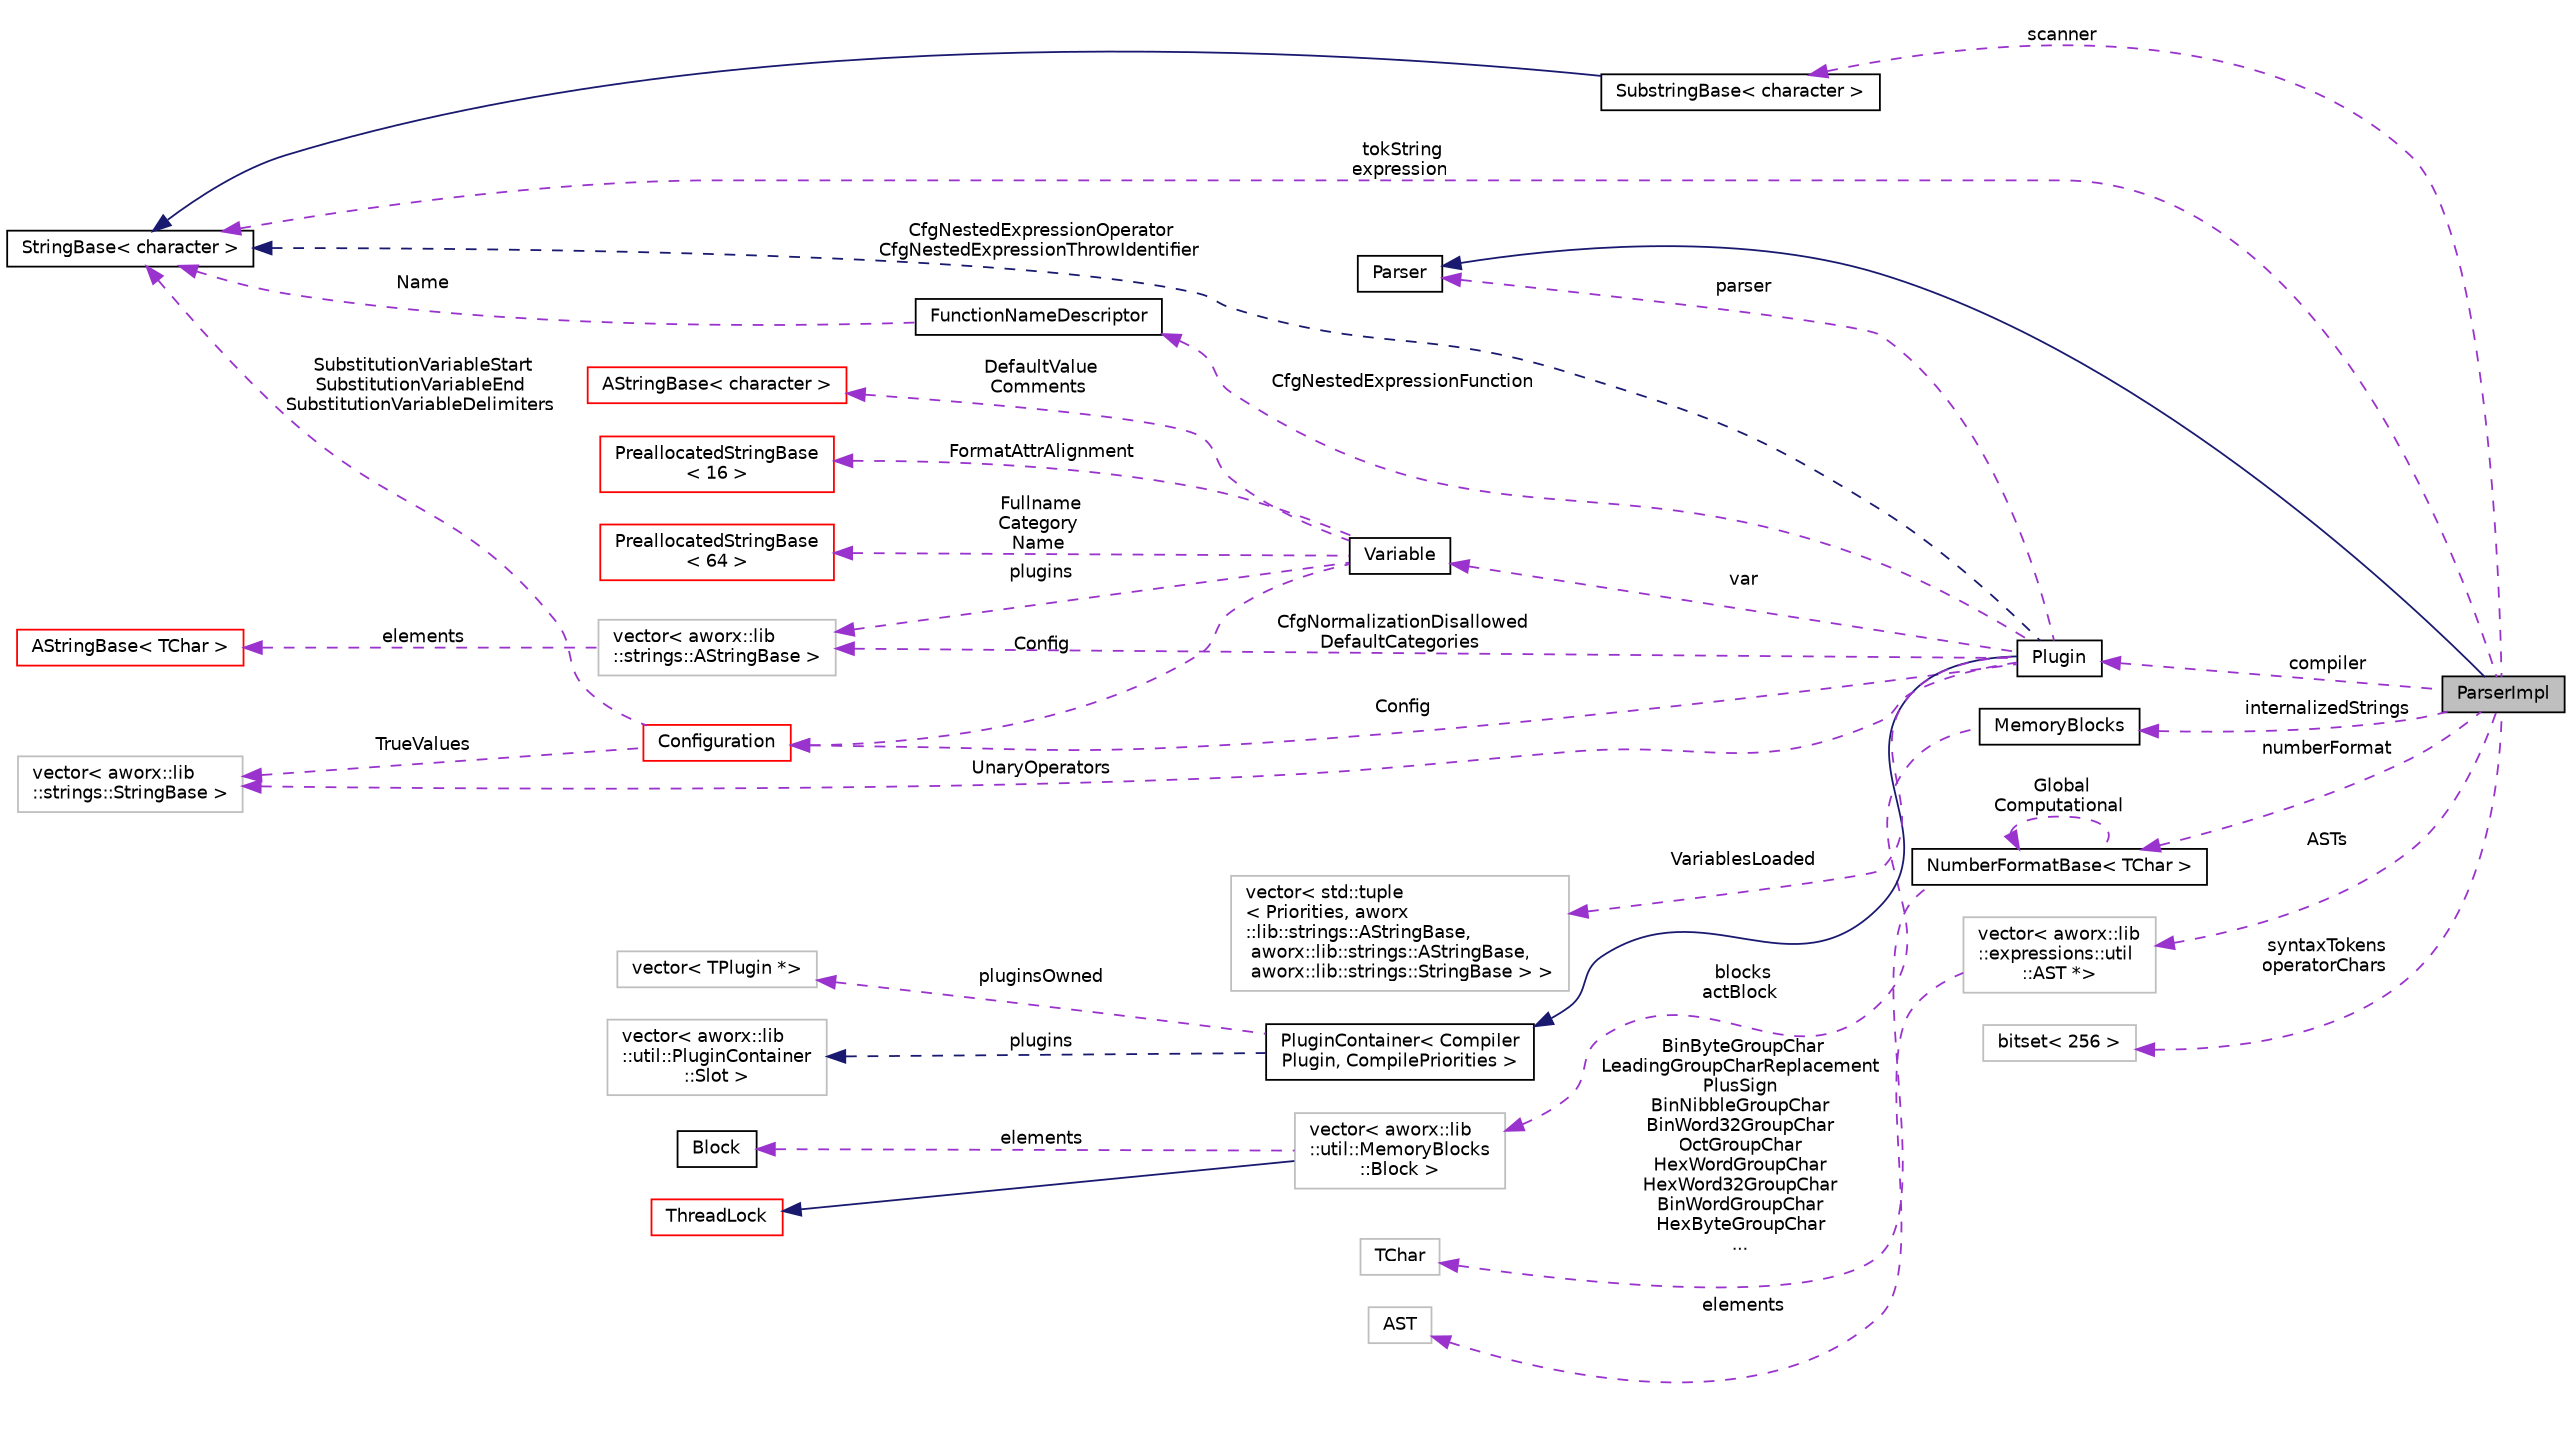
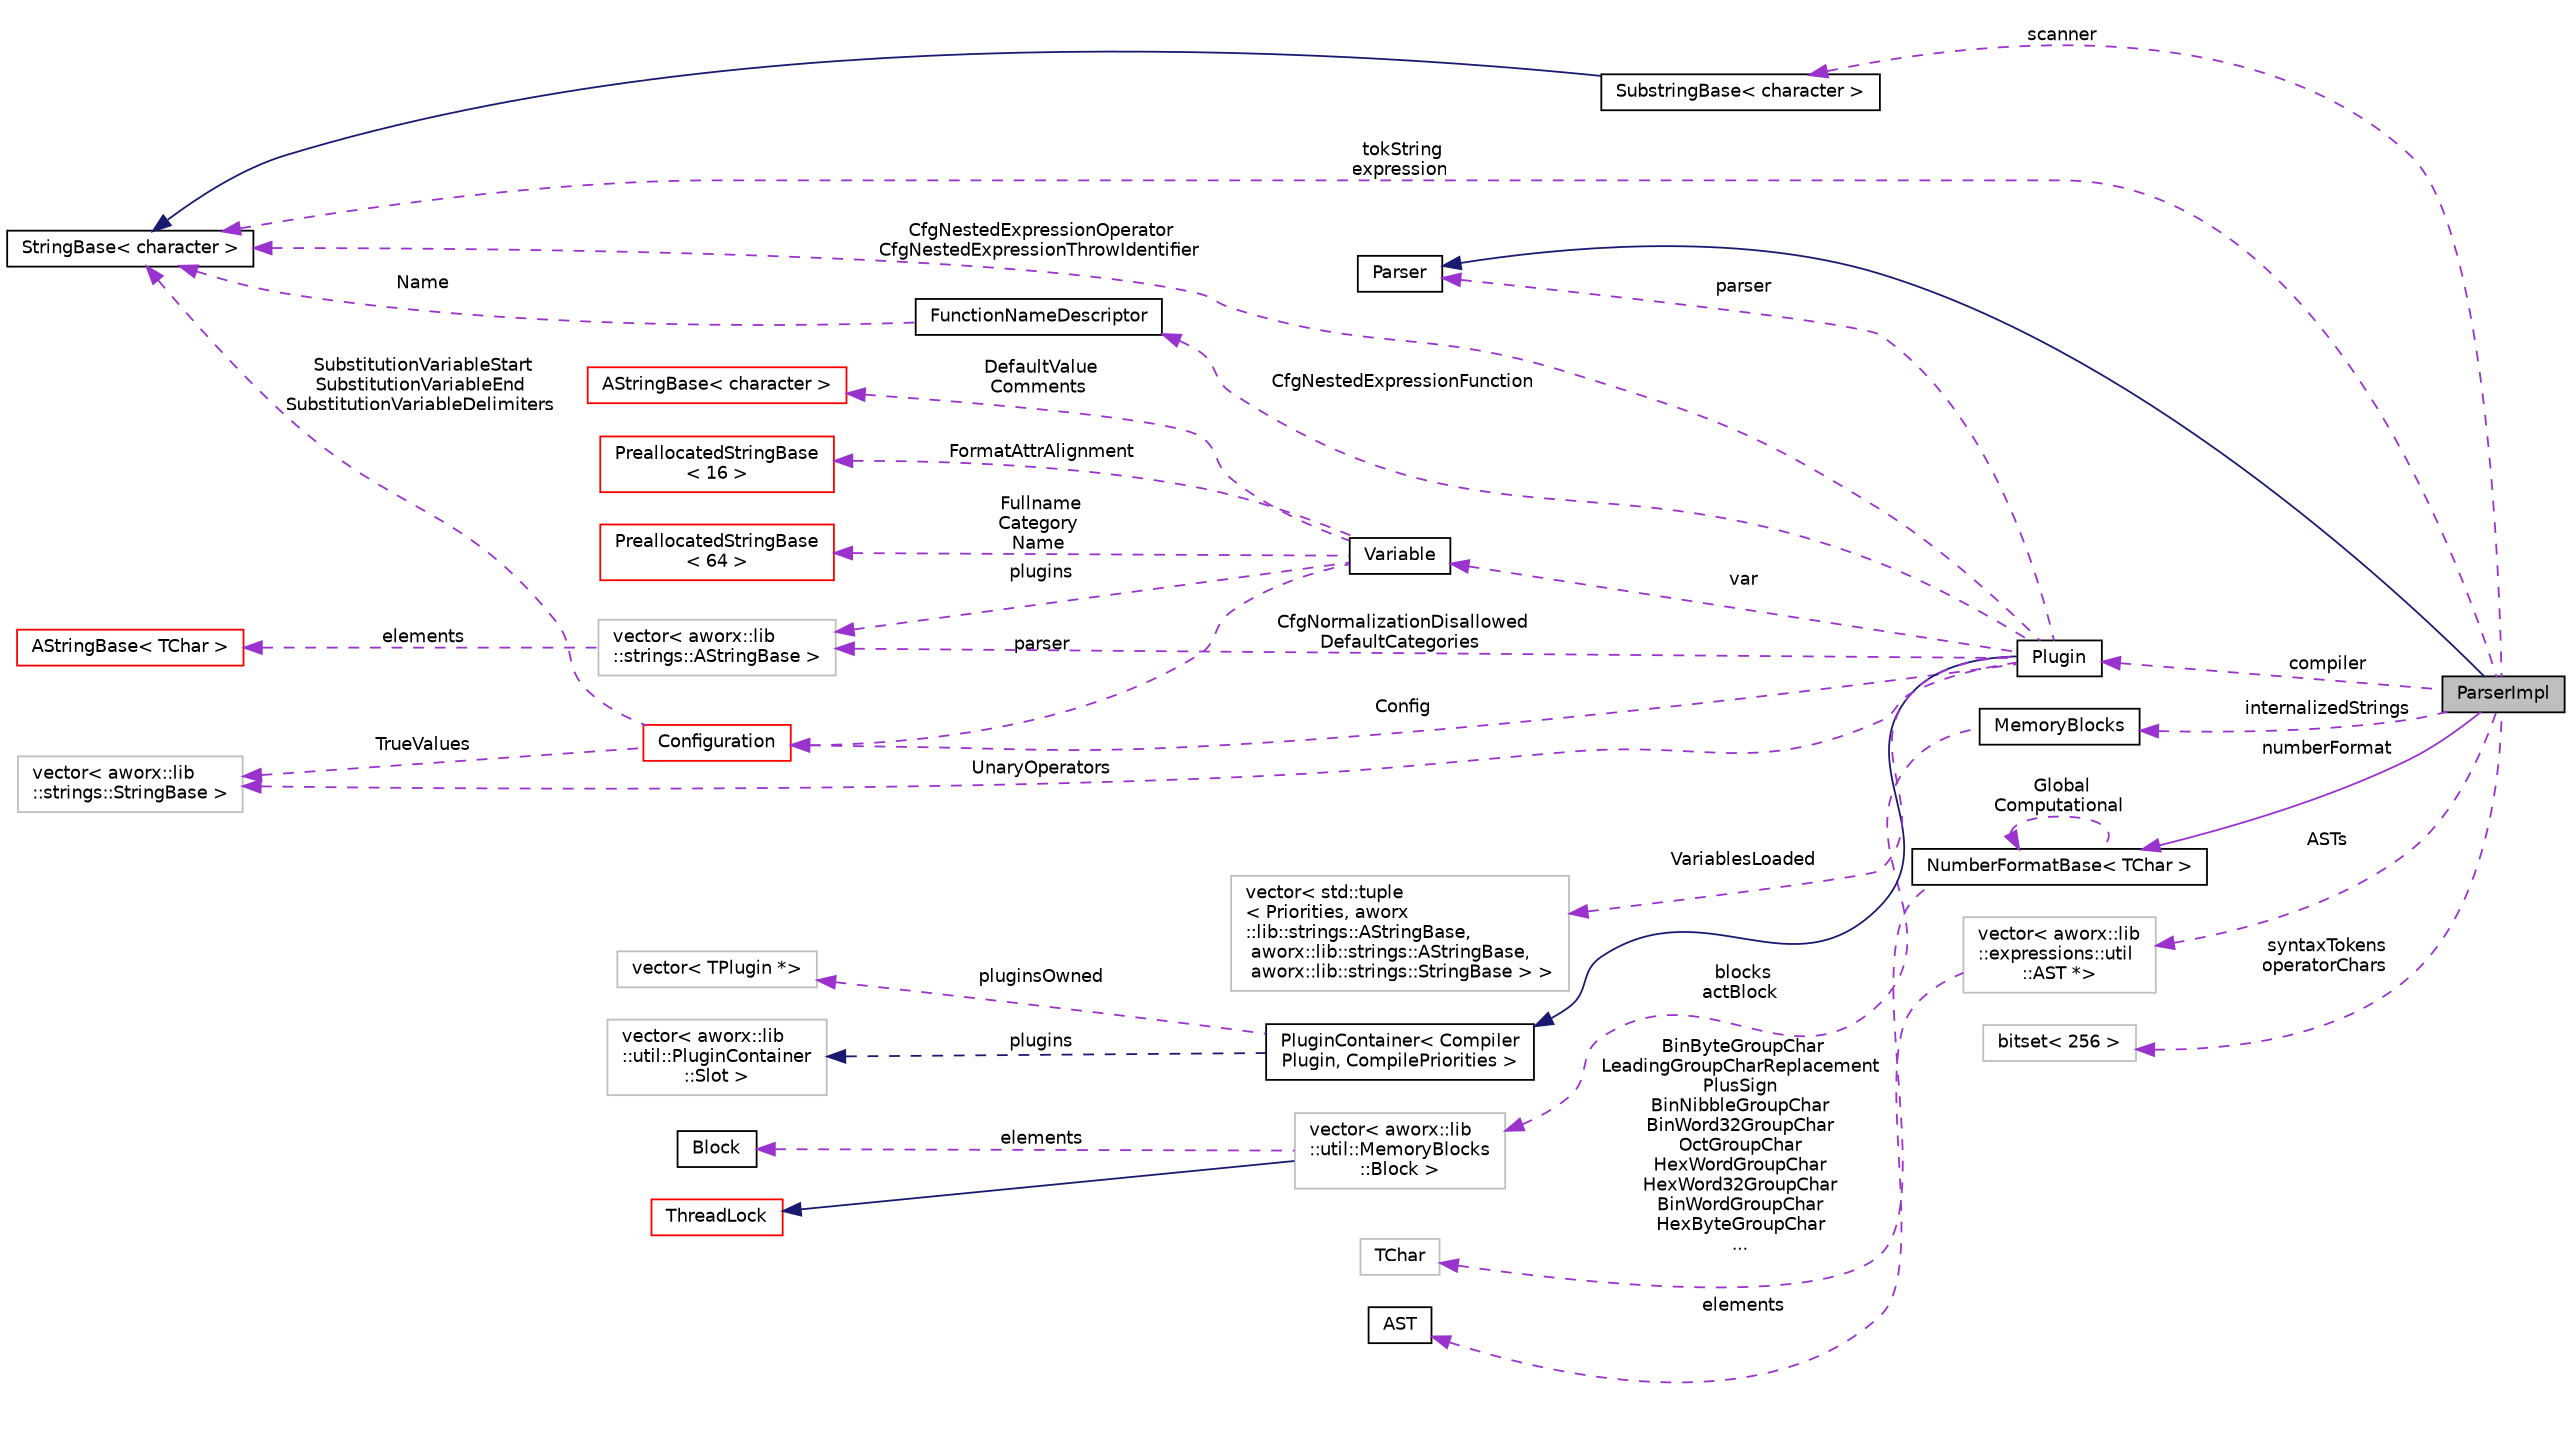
edge "Plugin" -> "StringBase< character >": color midnightblue -> darkorchid3
edge "Variable" -> "Configuration": label " Config" -> " parser"
edge "ParserImpl" -> "NumberFormatBase< TChar >": style dashed -> solid
node "AST": color grey75 -> black
